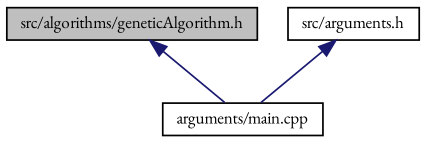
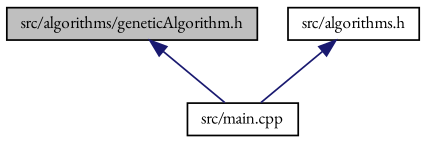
node "src/arguments.h": label "src/arguments.h" -> "src/algorithms.h"
node "arguments/main.cpp": label "arguments/main.cpp" -> "src/main.cpp"
